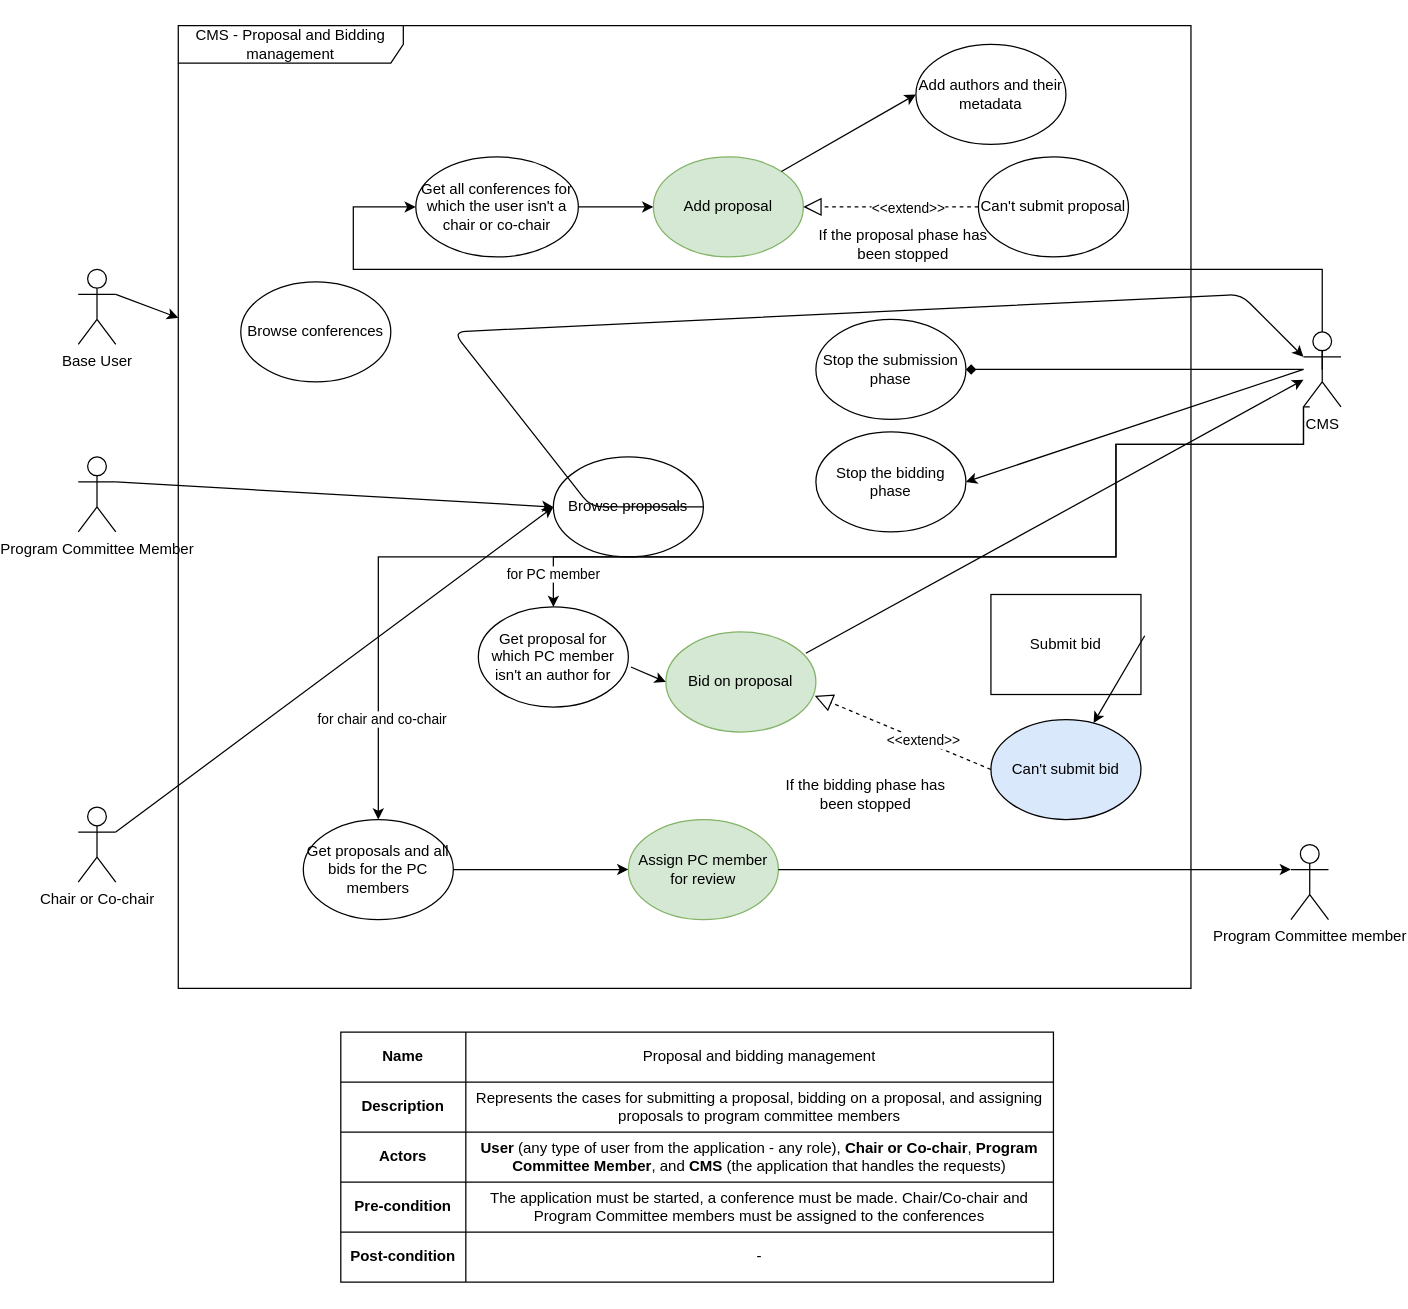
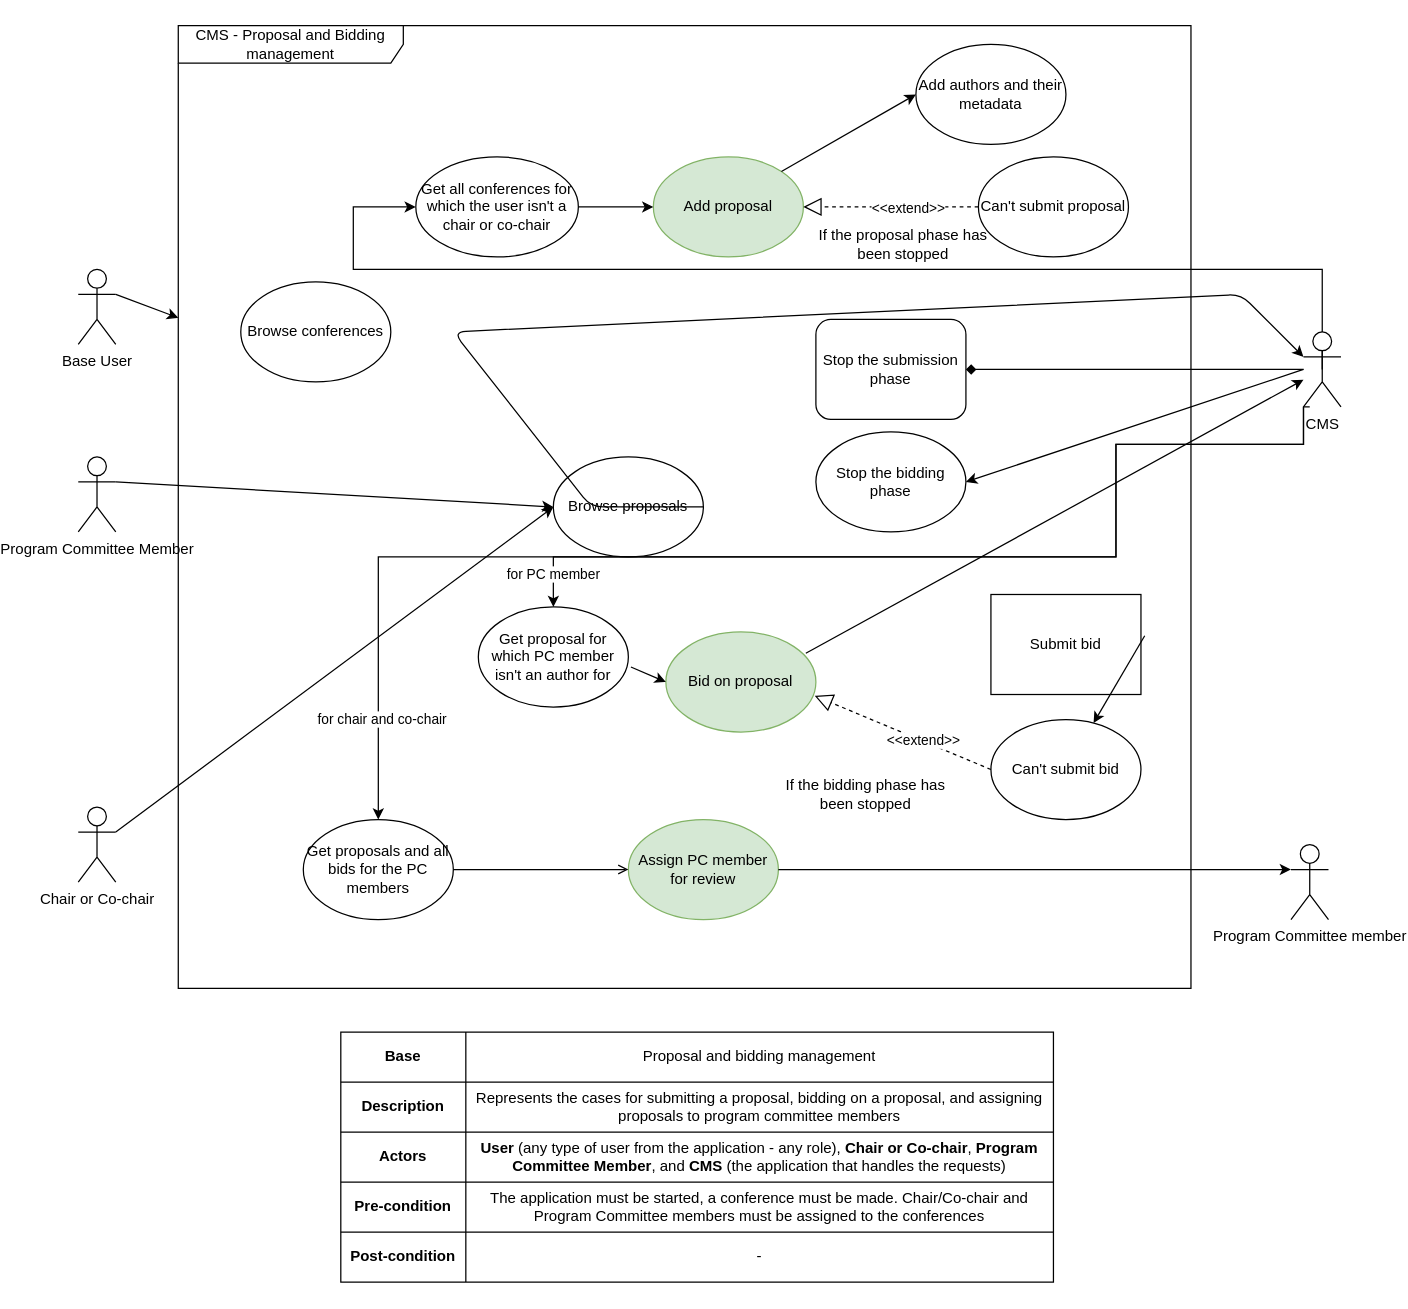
node "Stop the submission phase": shape ellipse -> rounded rectangle
node "Can't submit bid": fillcolor #dae8fc -> #ffffff
edge "Get proposals and all bids for the PC members" -> "Assign PC member for review": arrowhead classic -> open
node "Name": label "Name" -> "Base"
